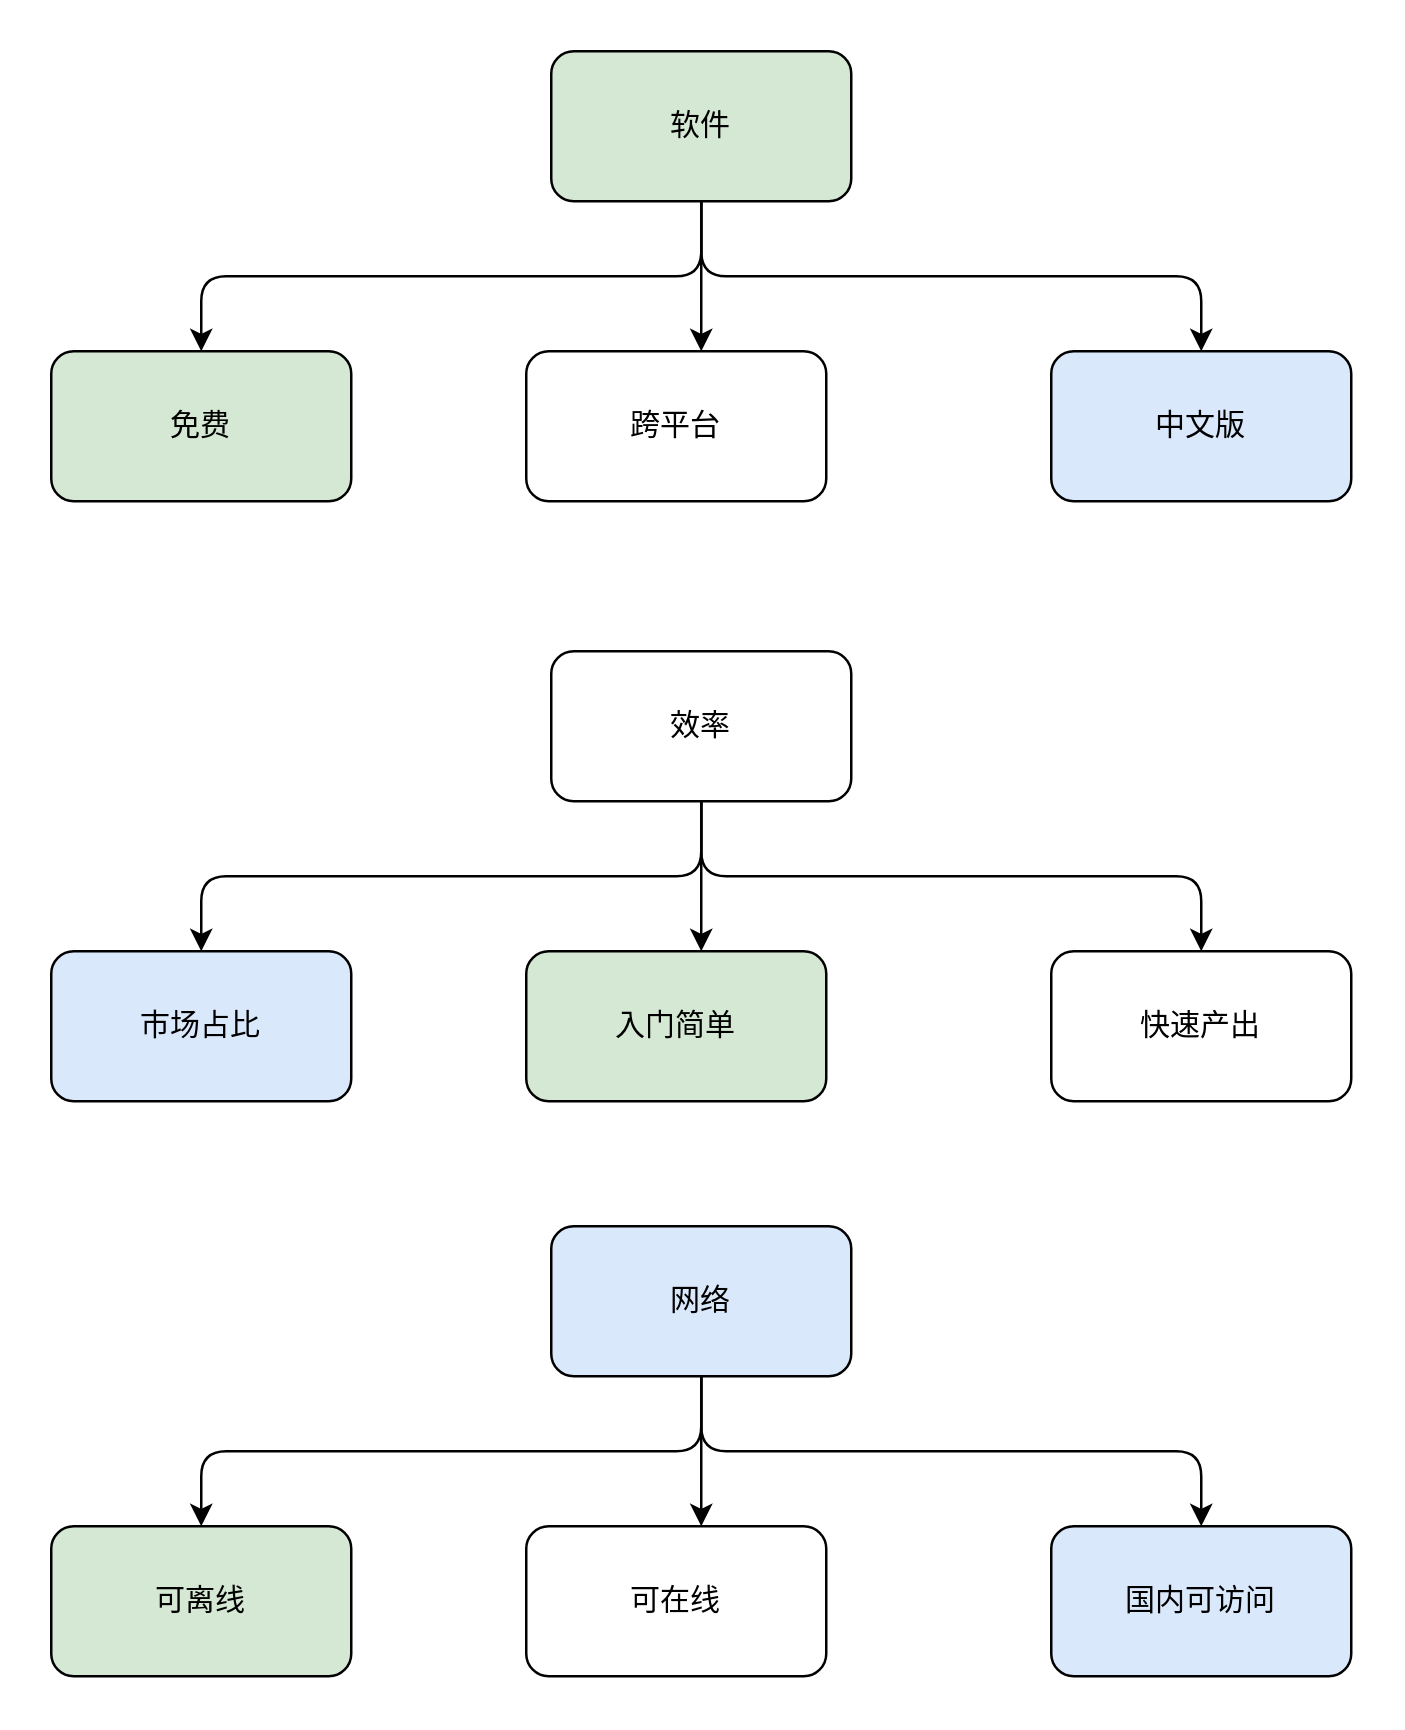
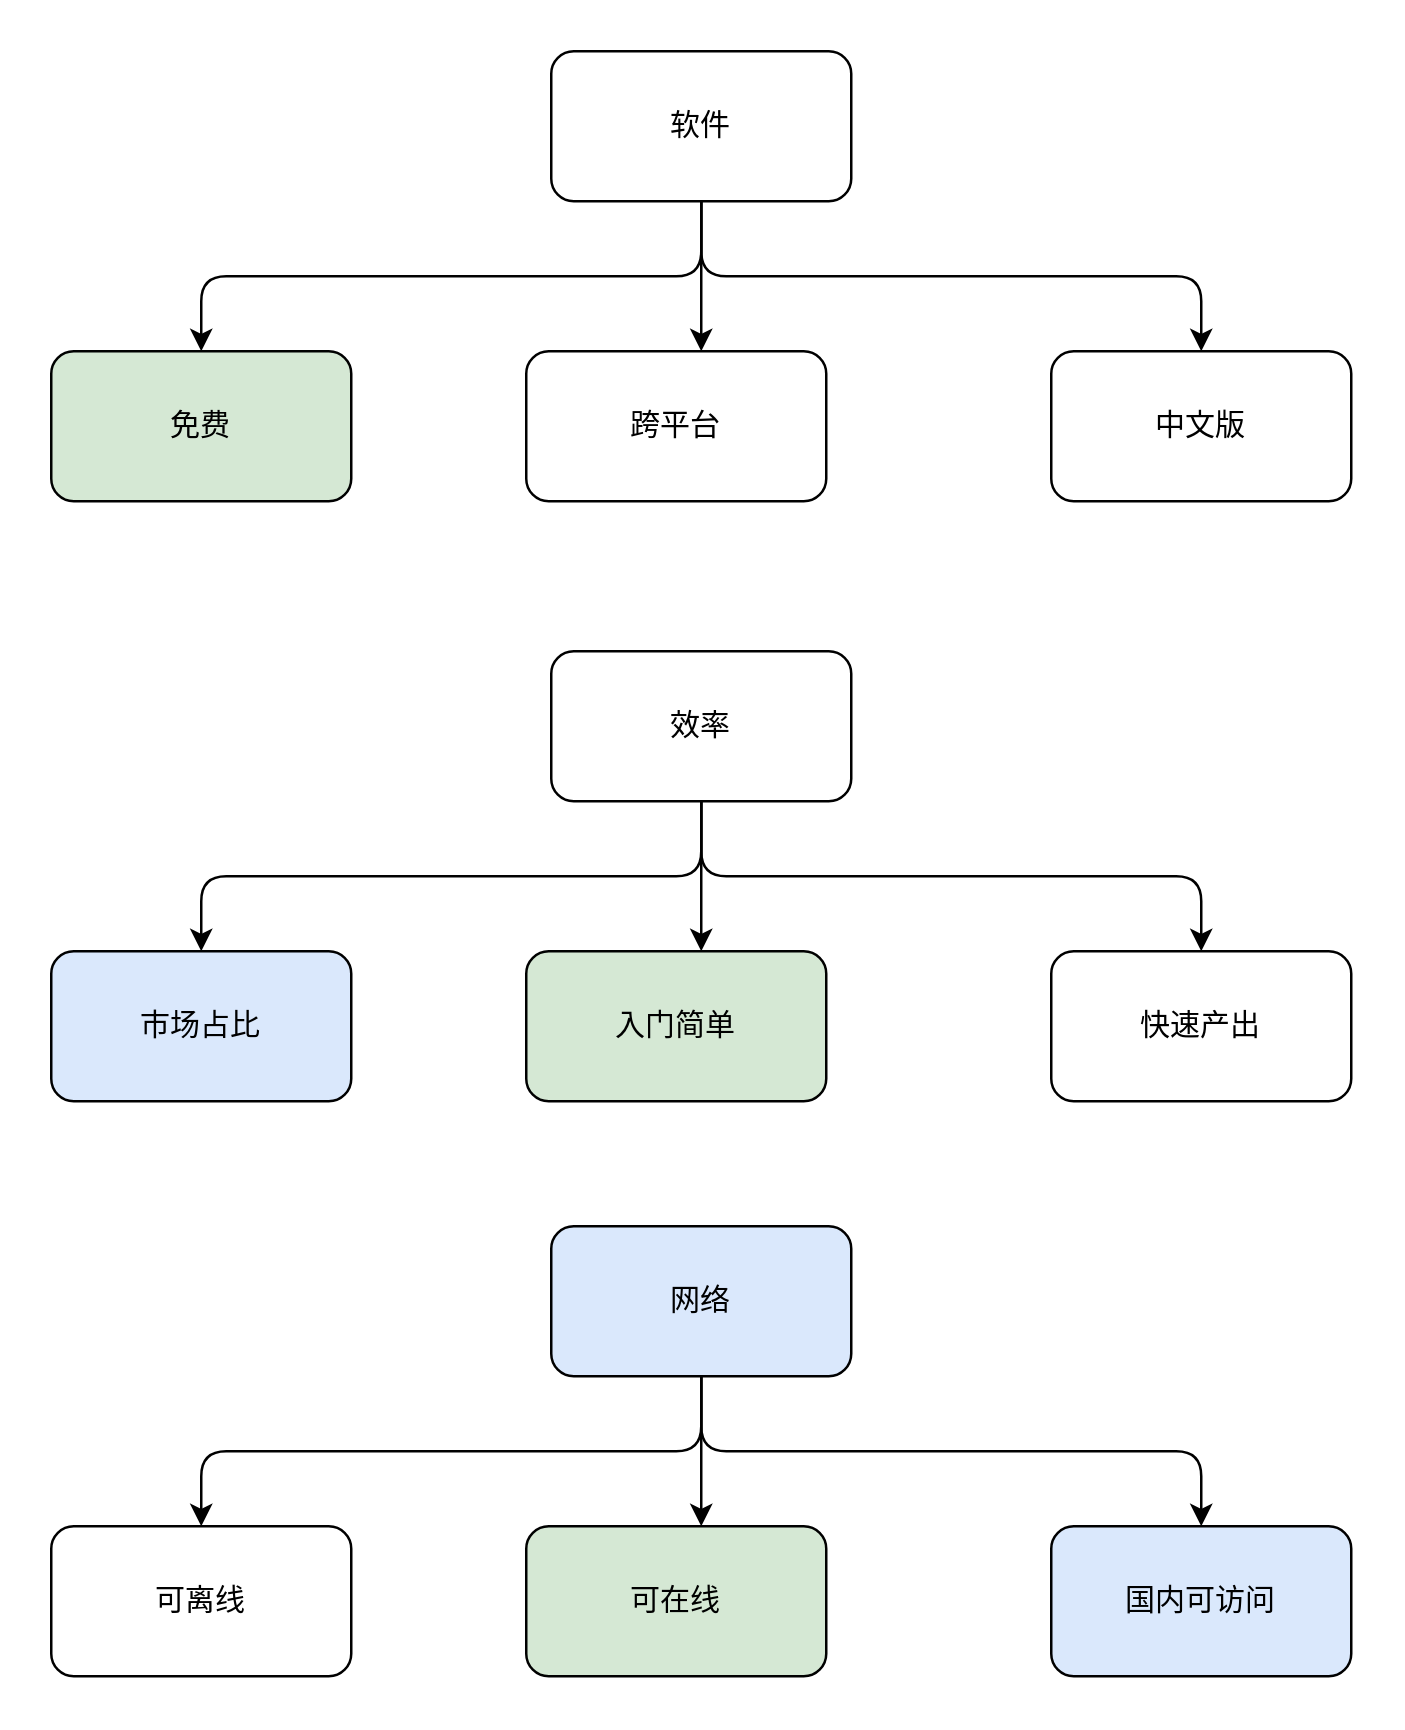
node "软件": fillcolor #d5e8d4 -> #ffffff
node "中文版": fillcolor #dae8fc -> #ffffff
node "可离线": fillcolor #d5e8d4 -> #ffffff
node "可在线": fillcolor #ffffff -> #d5e8d4
